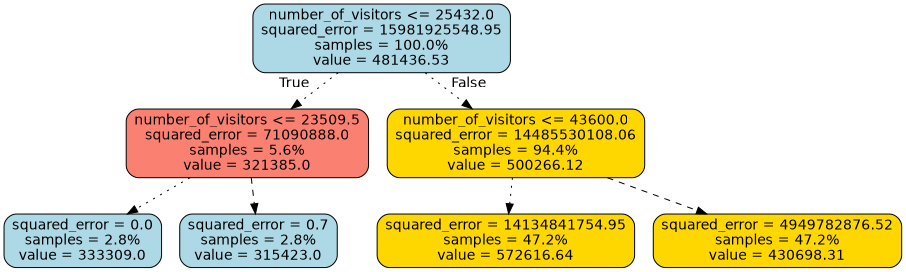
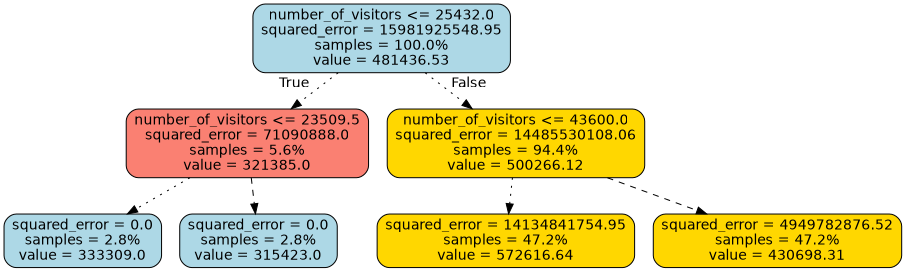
node "squared_error = 0.7 samples = 2.8% value = 315423.0": label "squared_error = 0.7 samples = 2.8% value = 315423.0" -> "squared_error = 0.0 samples = 2.8% value = 315423.0"
